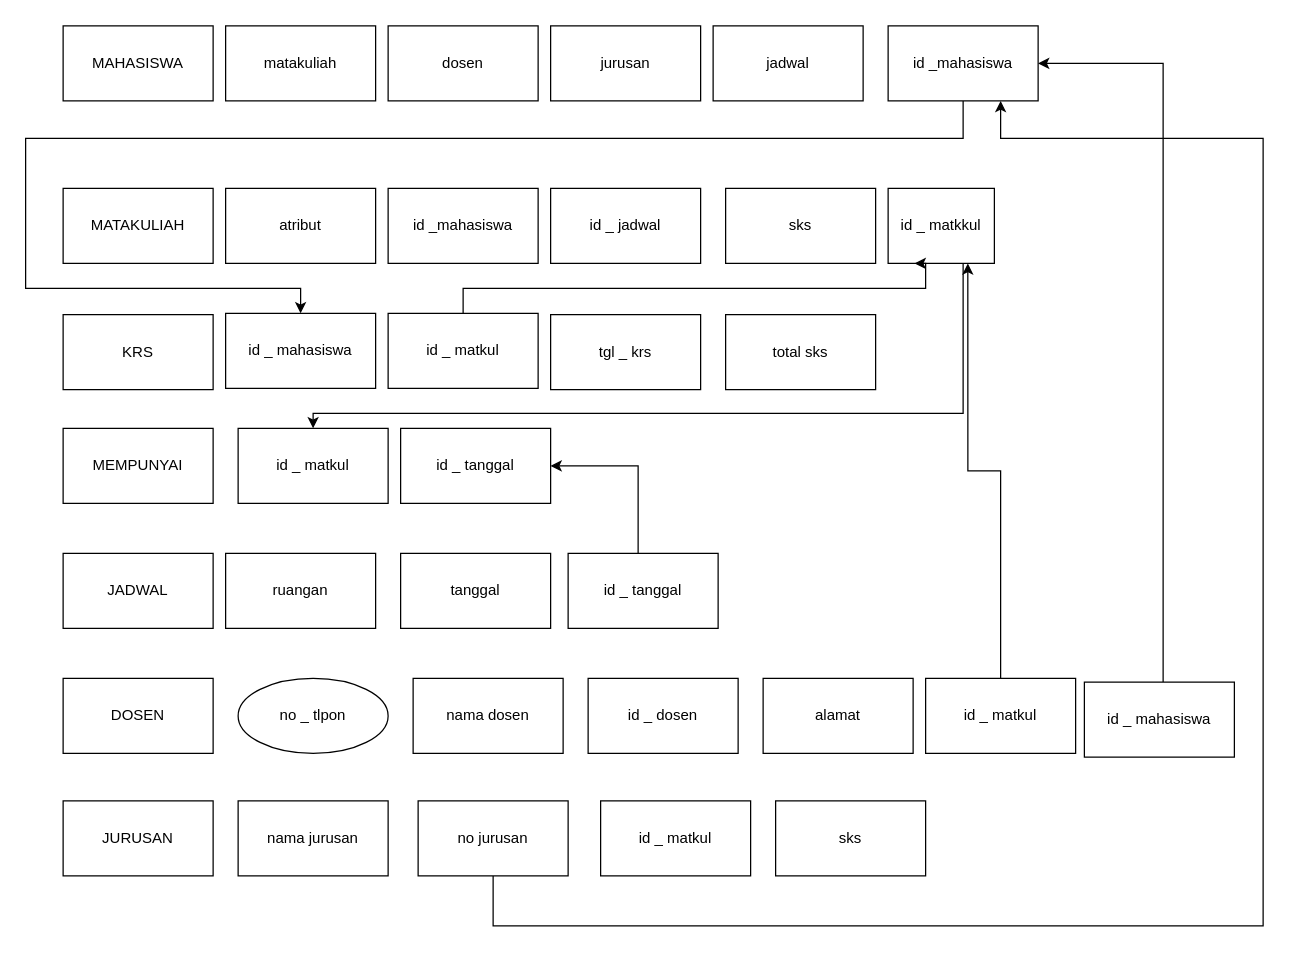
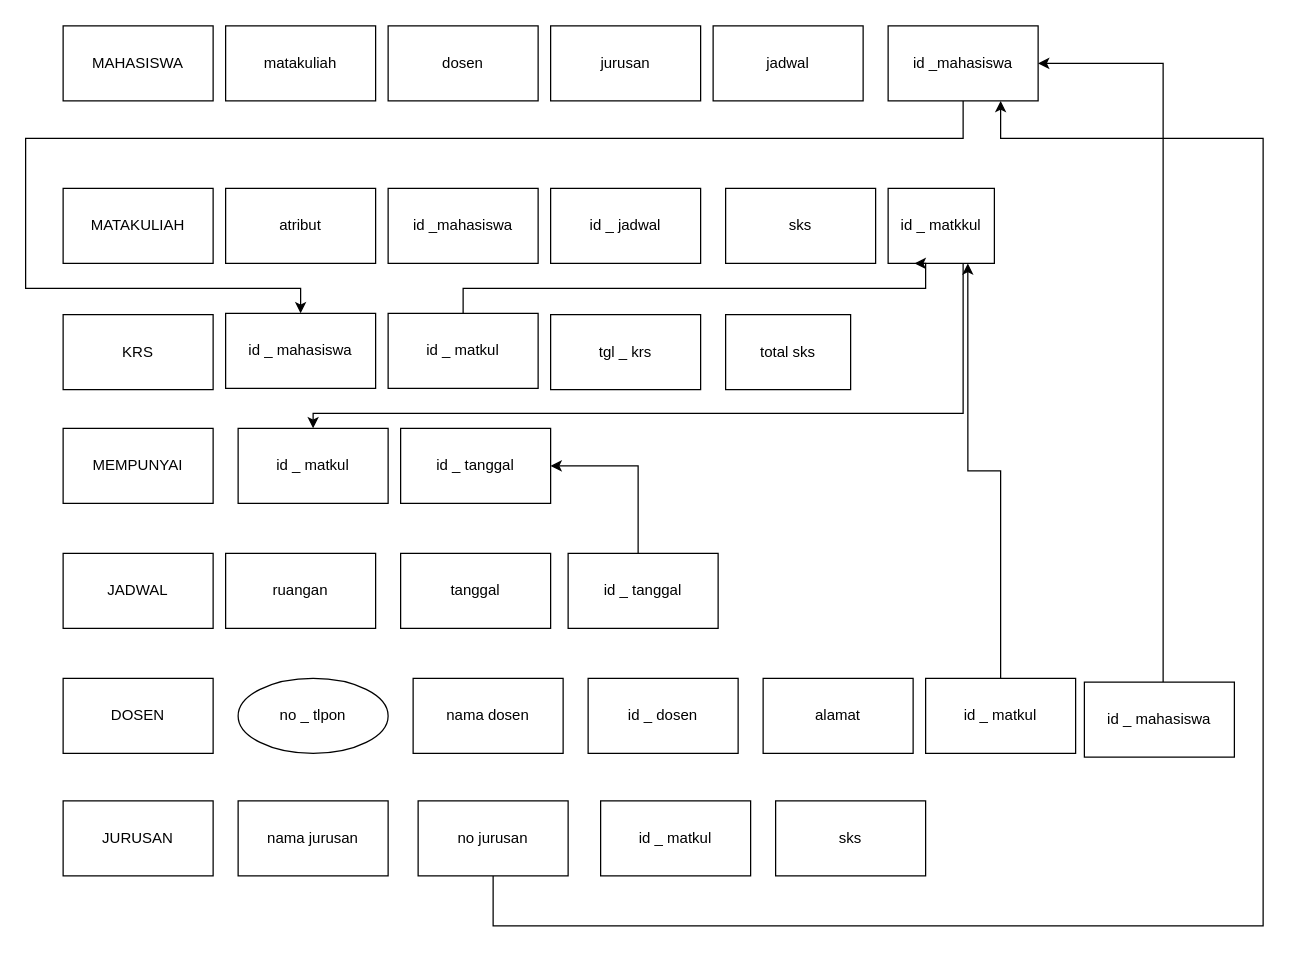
node "total sks": size 150x75 -> 125x75
